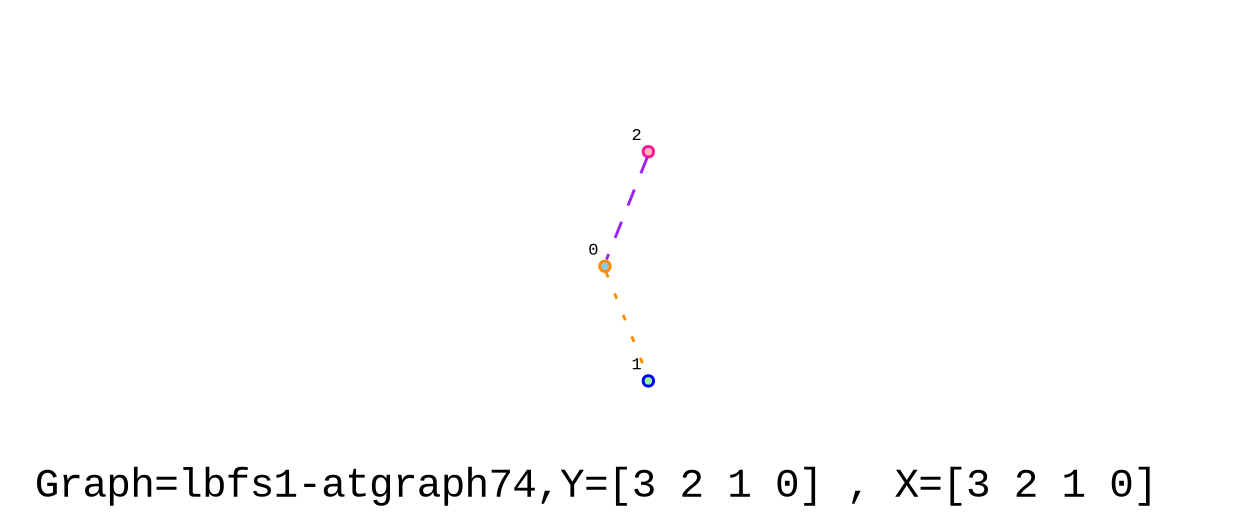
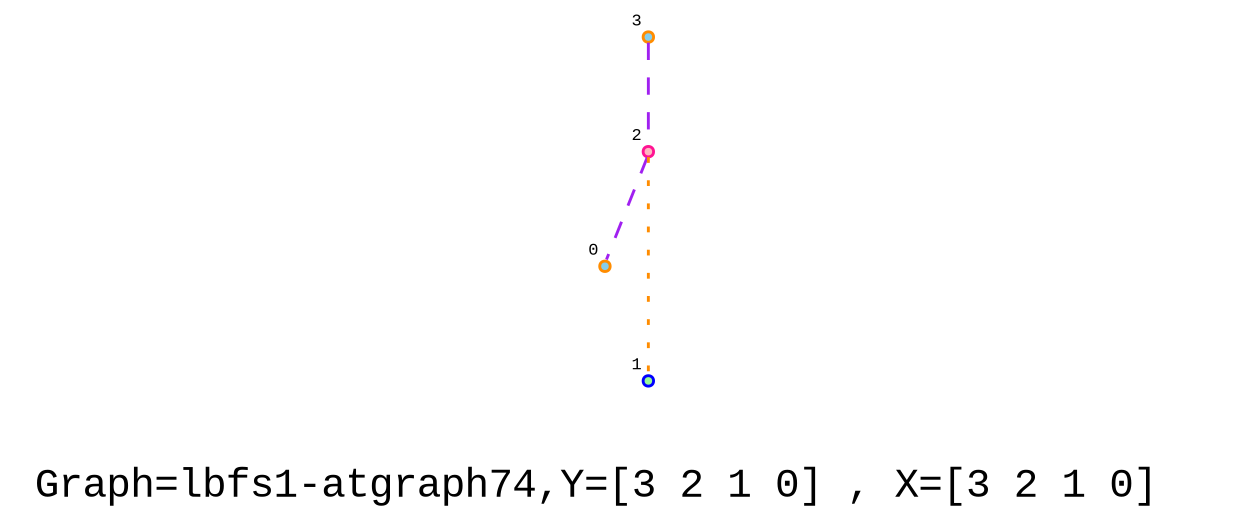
node "3": added
edge "0" -- "1": now "2" -- "1"
